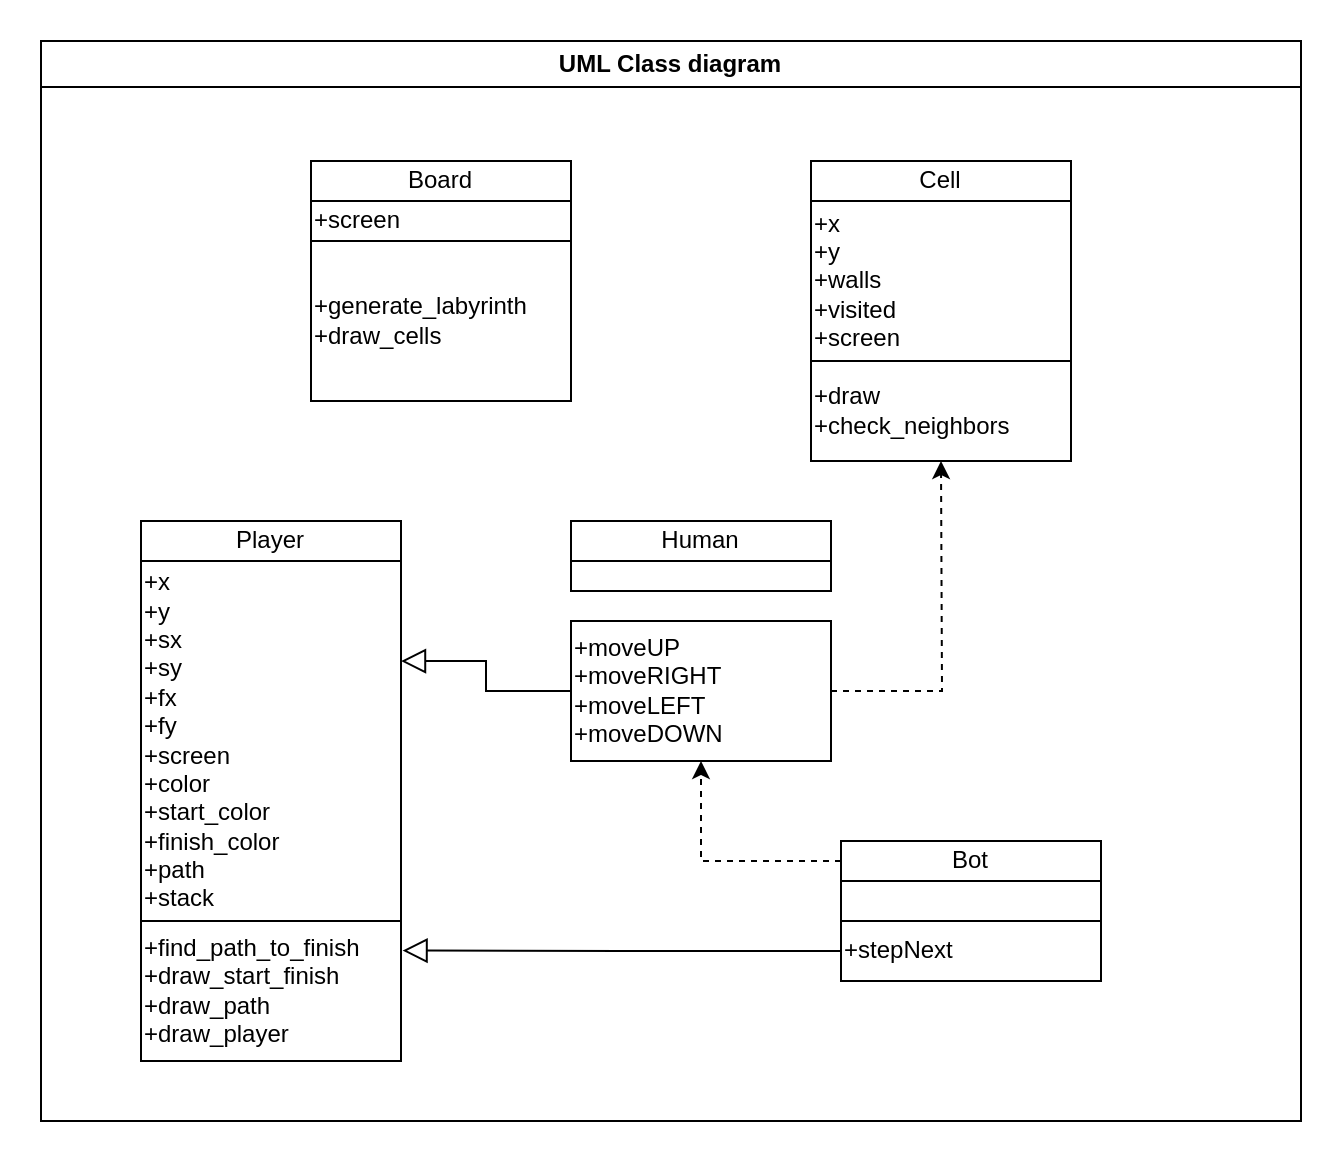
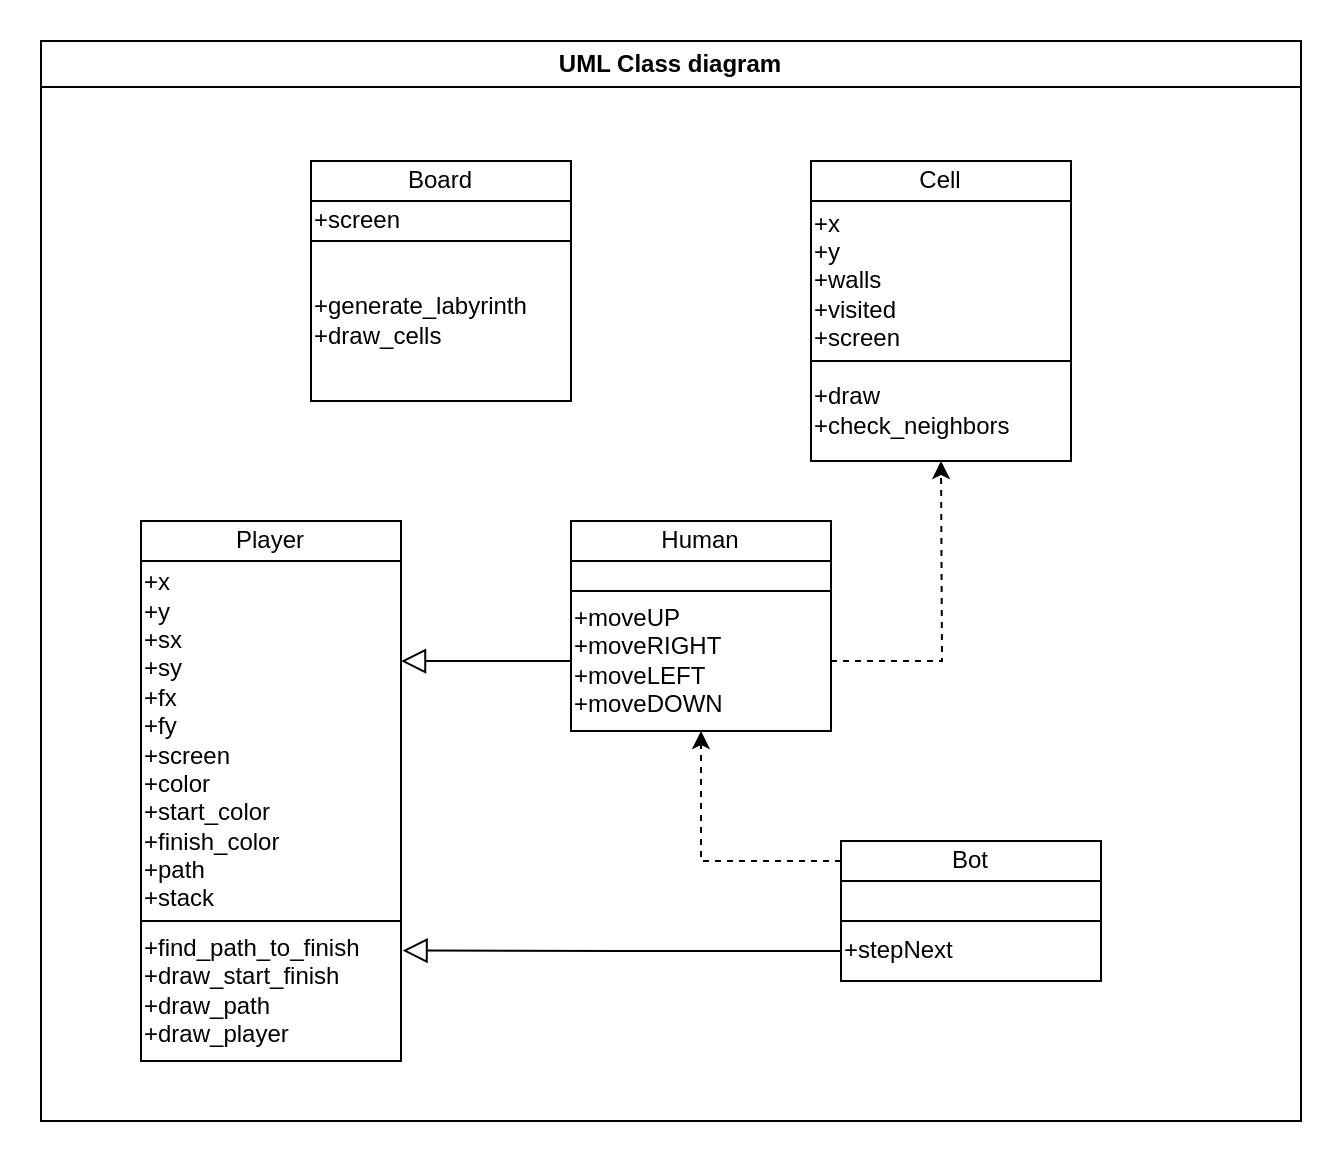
node "+moveUP +moveRIGHT +moveLEFT +moveDOWN": moved (701, 691) -> (701, 661)
